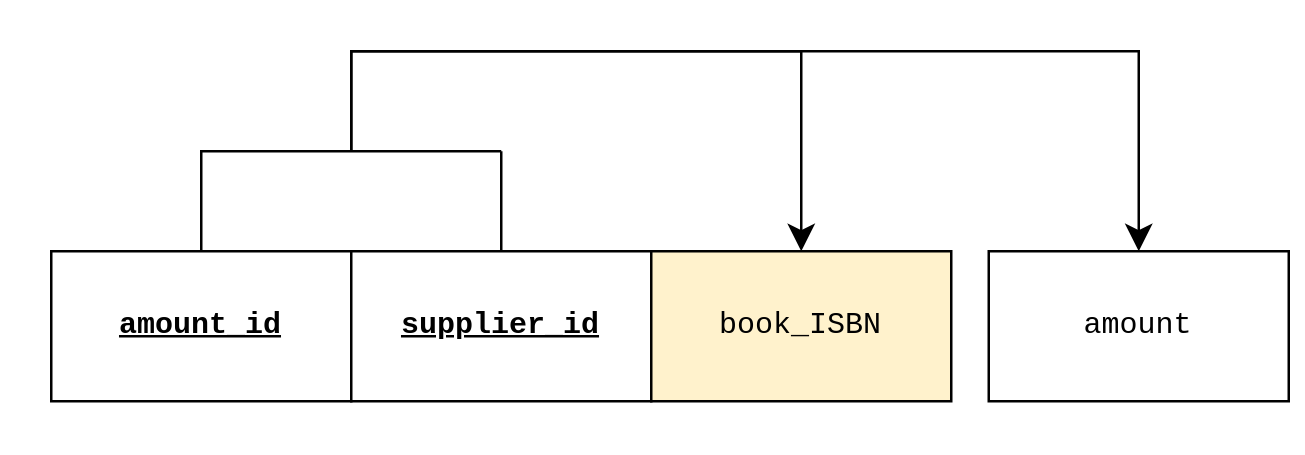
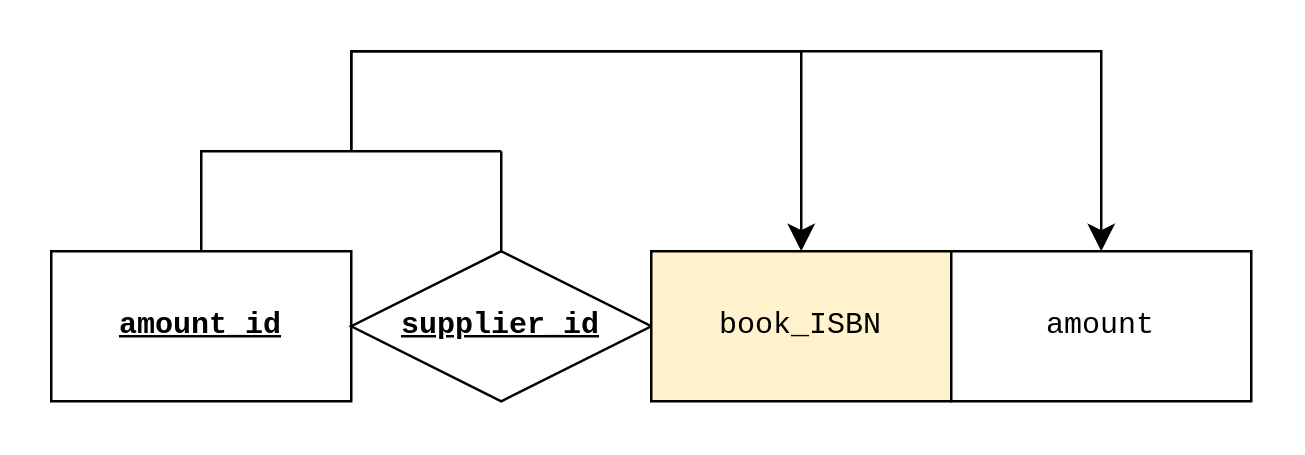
node "supplier_id": shape rectangle -> diamond
node "amount": moved (1139, 326) -> (1101, 326)
